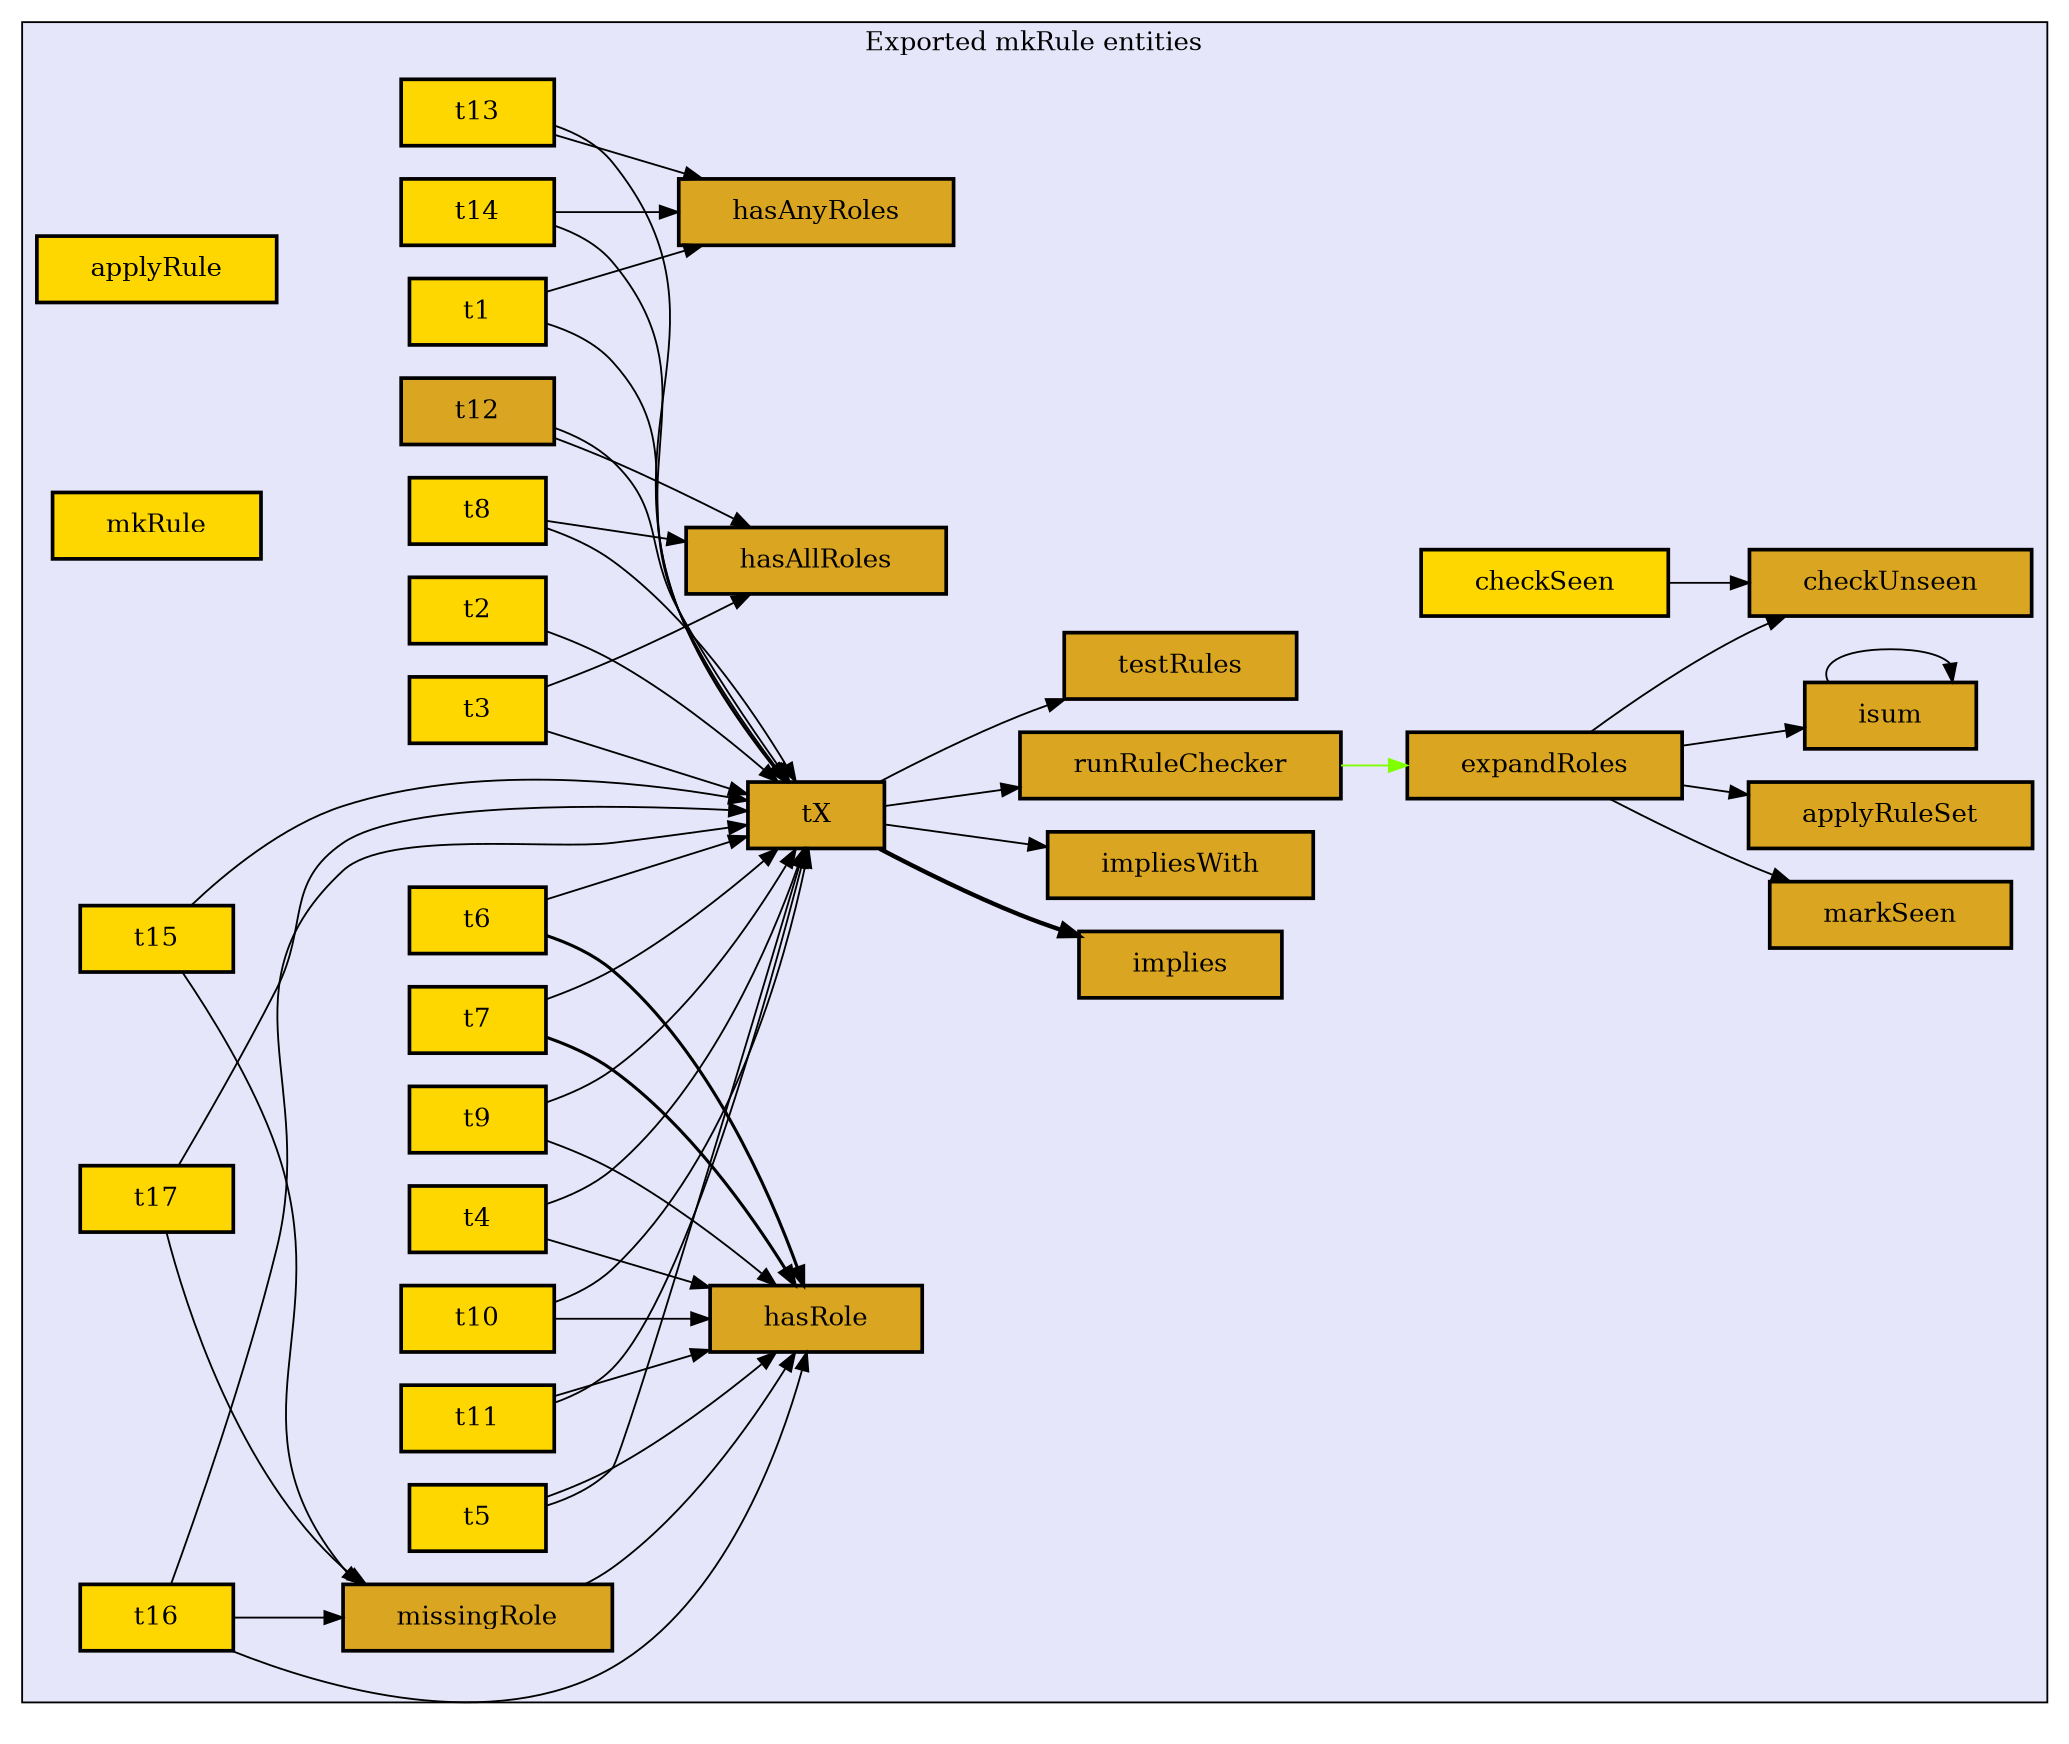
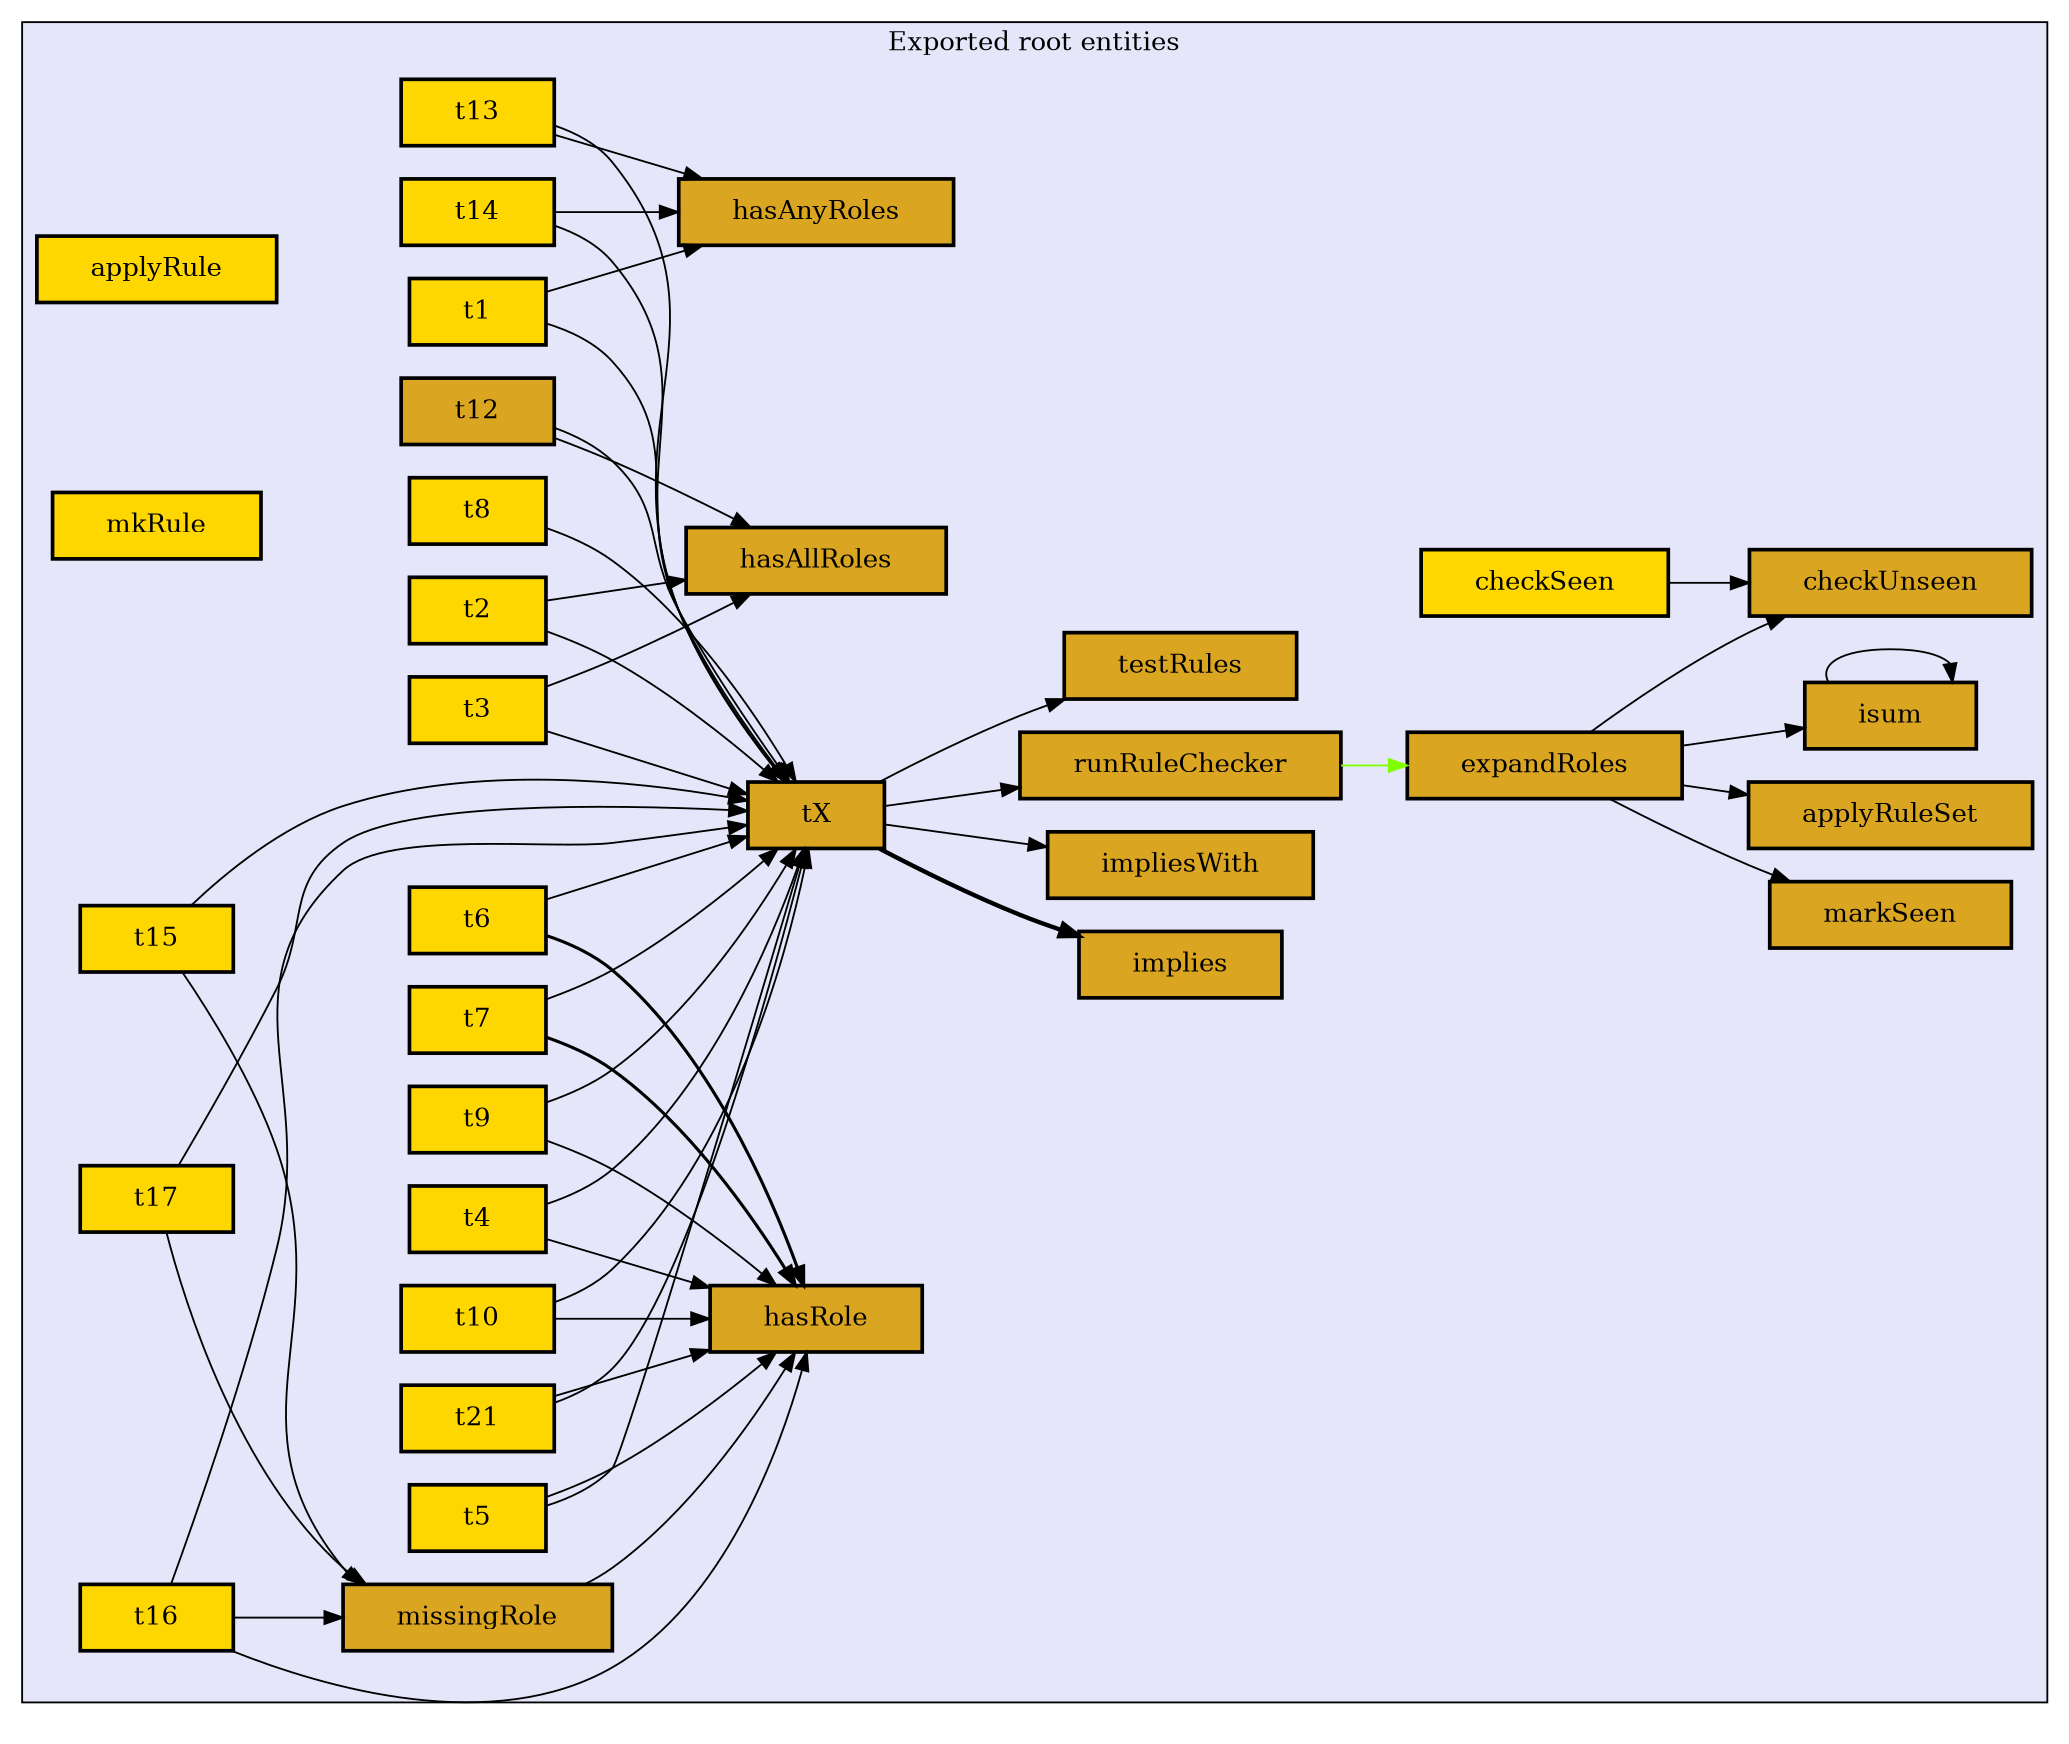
cluster "Exported mkRule entities": label "Exported mkRule entities" -> "Exported root entities"
edge "t8" -> "hasAllRoles": now "t2" -> "hasAllRoles"
node "t11": label "t11" -> "t21"
